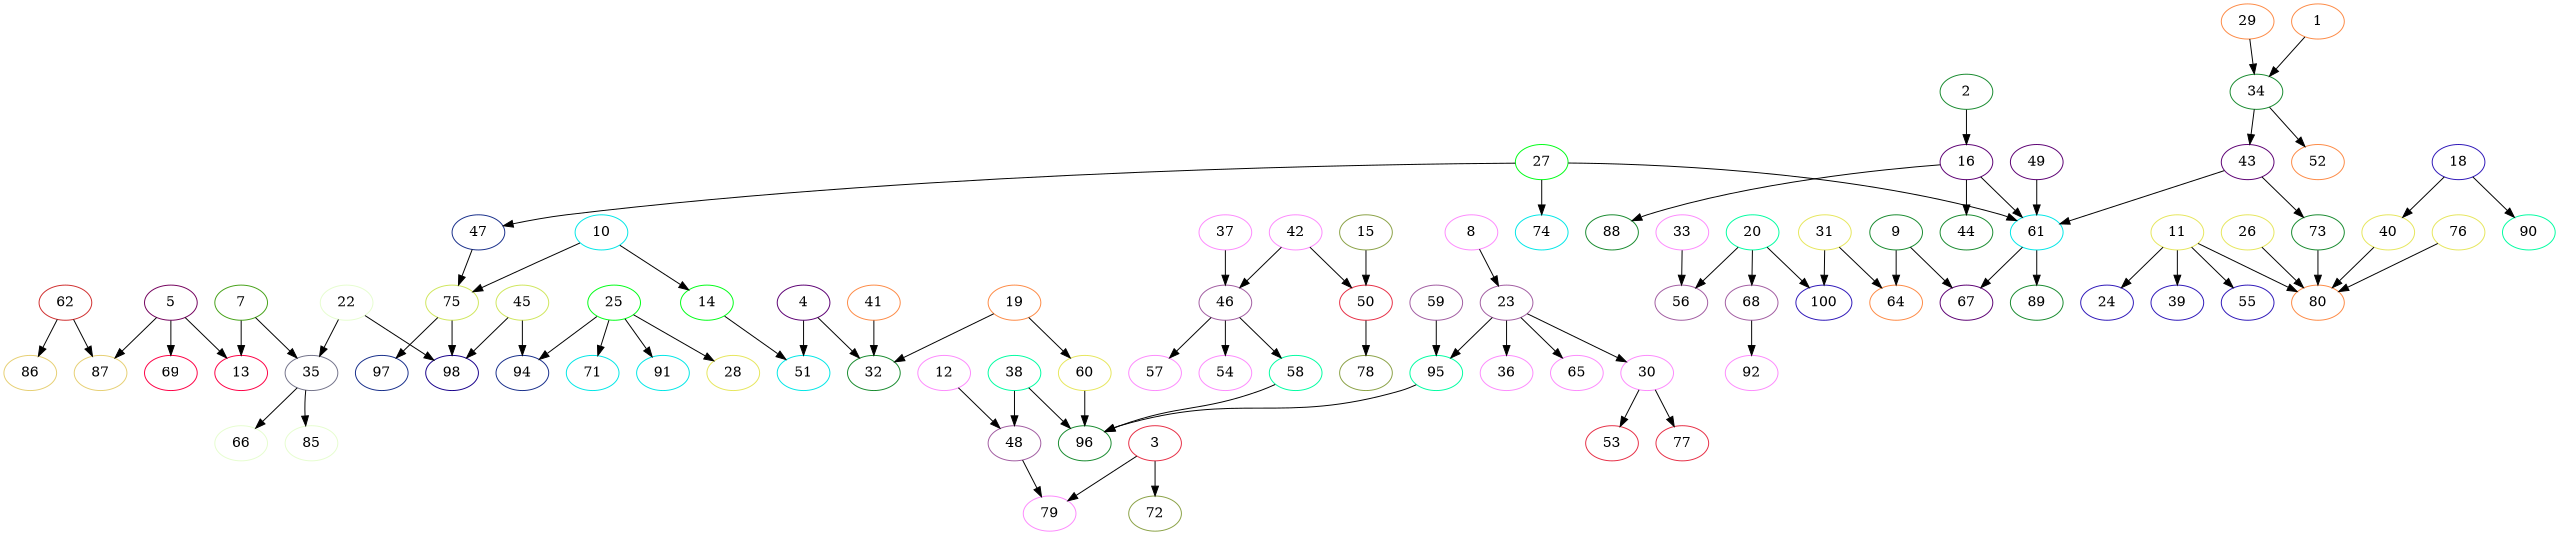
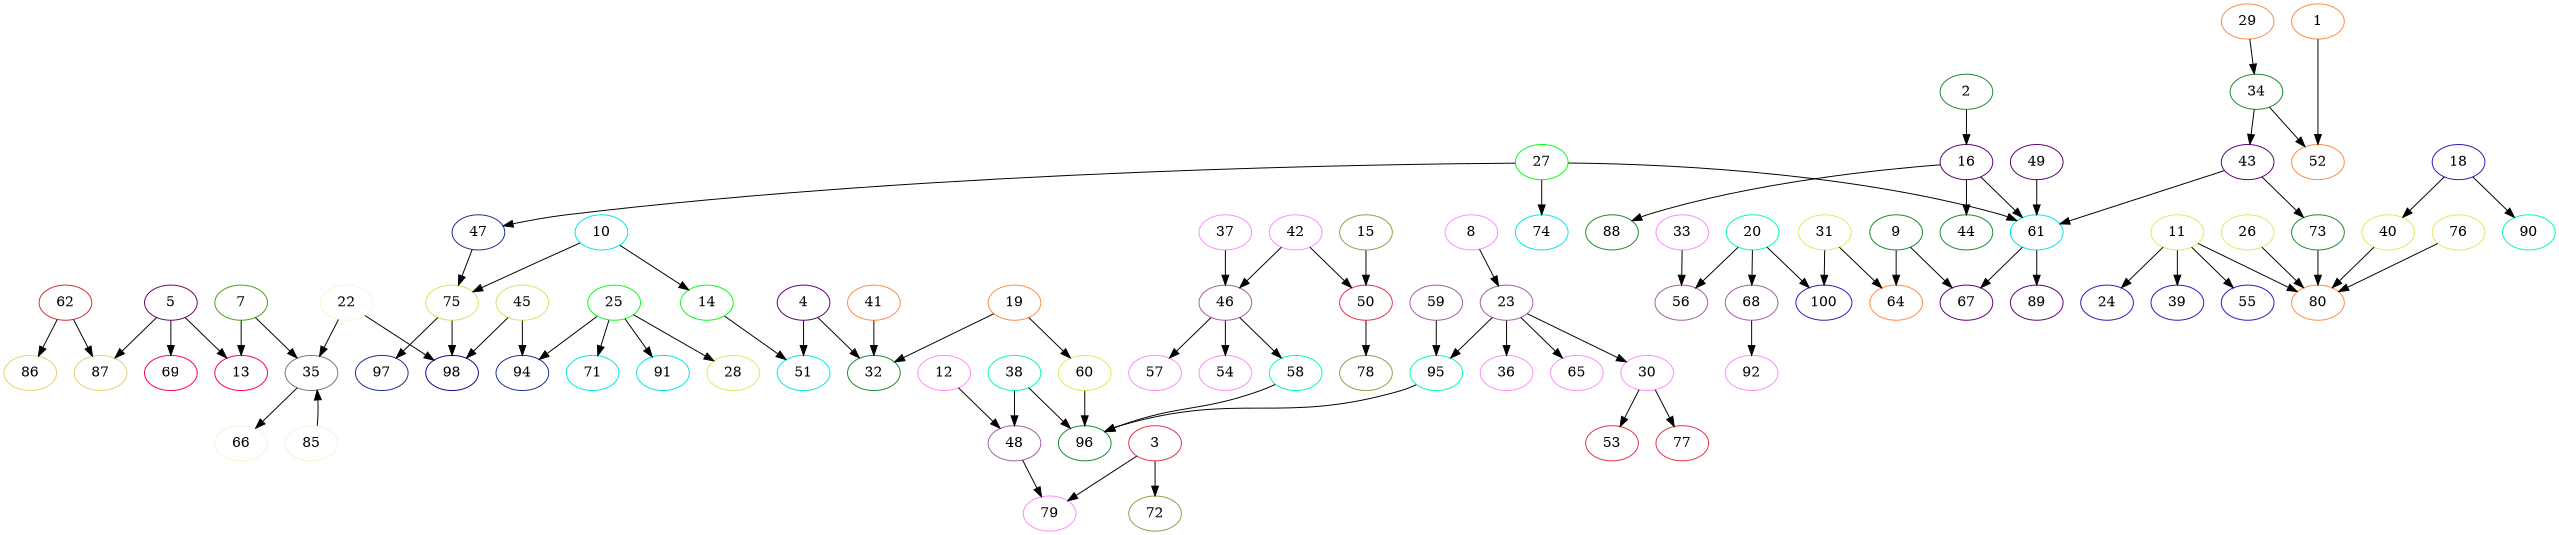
edge "1" -> "34": now "1" -> "52"
node "89": color #178a2e -> #5c0073
edge "35" -> "85": reversed
